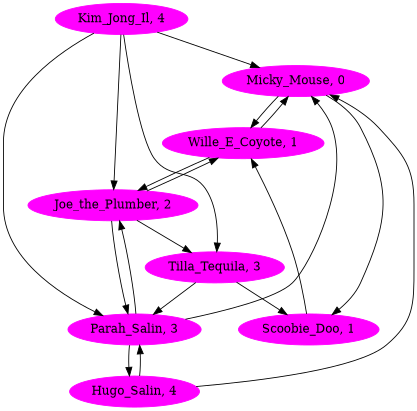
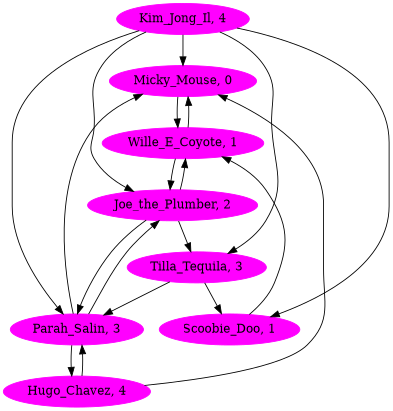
edge "Micky_Mouse, 0" -> "Scoobie_Doo, 1": now "Kim_Jong_Il, 4" -> "Scoobie_Doo, 1"
node "Hugo_Salin, 4": label "Hugo_Salin, 4" -> "Hugo_Chavez, 4"
